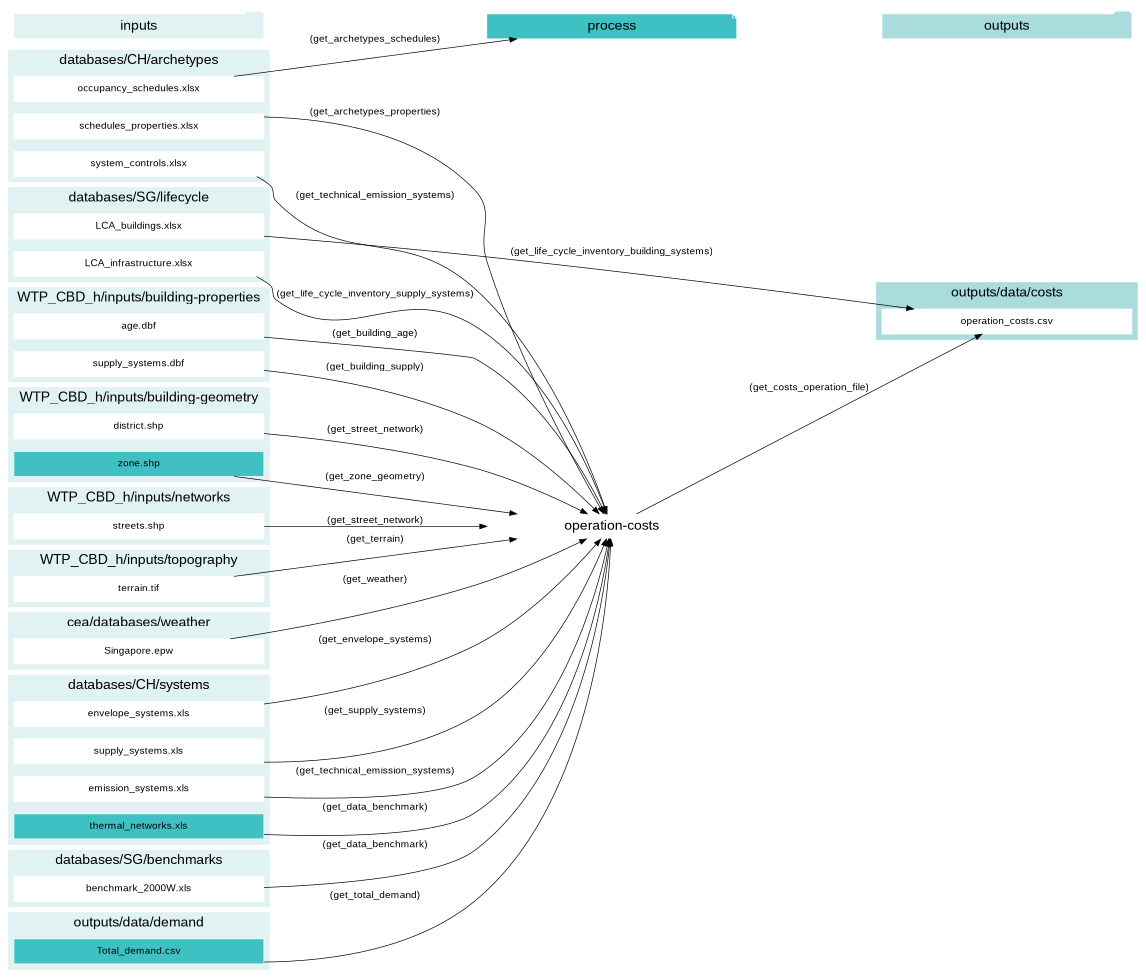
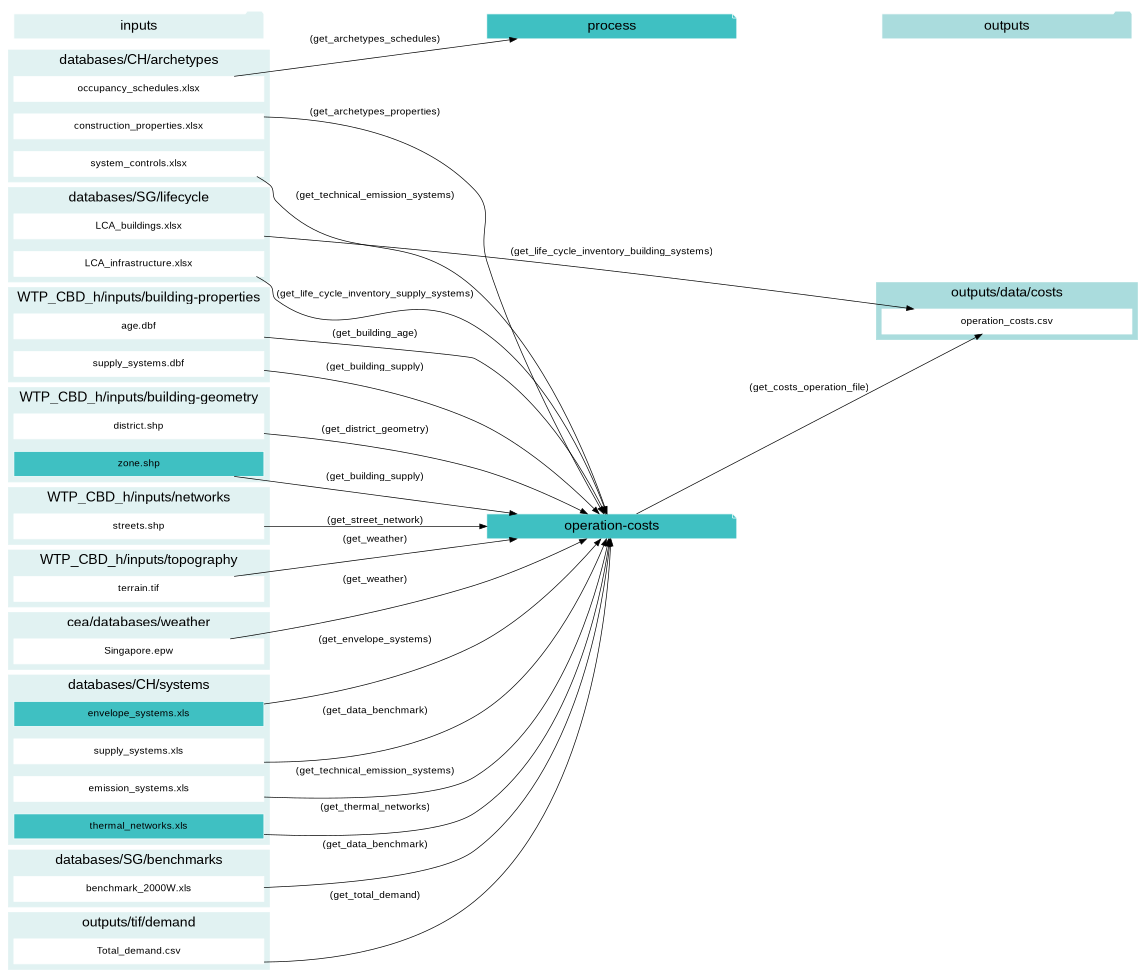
node "schedules_properties.xlsx": label "schedules_properties.xlsx" -> "construction_properties.xlsx"
edge "district.shp" -> "operation-costs": label "(get_street_network)" -> "(get_district_geometry)"
edge "zone.shp" -> "operation-costs": label "(get_zone_geometry)" -> "(get_building_supply)"
node "operation-costs": fillcolor white -> #3fc0c2
edge "terrain.tif" -> "operation-costs": label "(get_terrain)" -> "(get_weather)"
edge "supply_systems.xls" -> "operation-costs": label "(get_supply_systems)" -> "(get_data_benchmark)"
node "envelope_systems.xls": fillcolor white -> #3fc0c2
edge "thermal_networks.xls" -> "operation-costs": label "(get_data_benchmark)" -> "(get_thermal_networks)"
cluster "outputs/data/demand": label "outputs/data/demand" -> "outputs/tif/demand"
node "Total_demand.csv": fillcolor #3fc0c2 -> white
